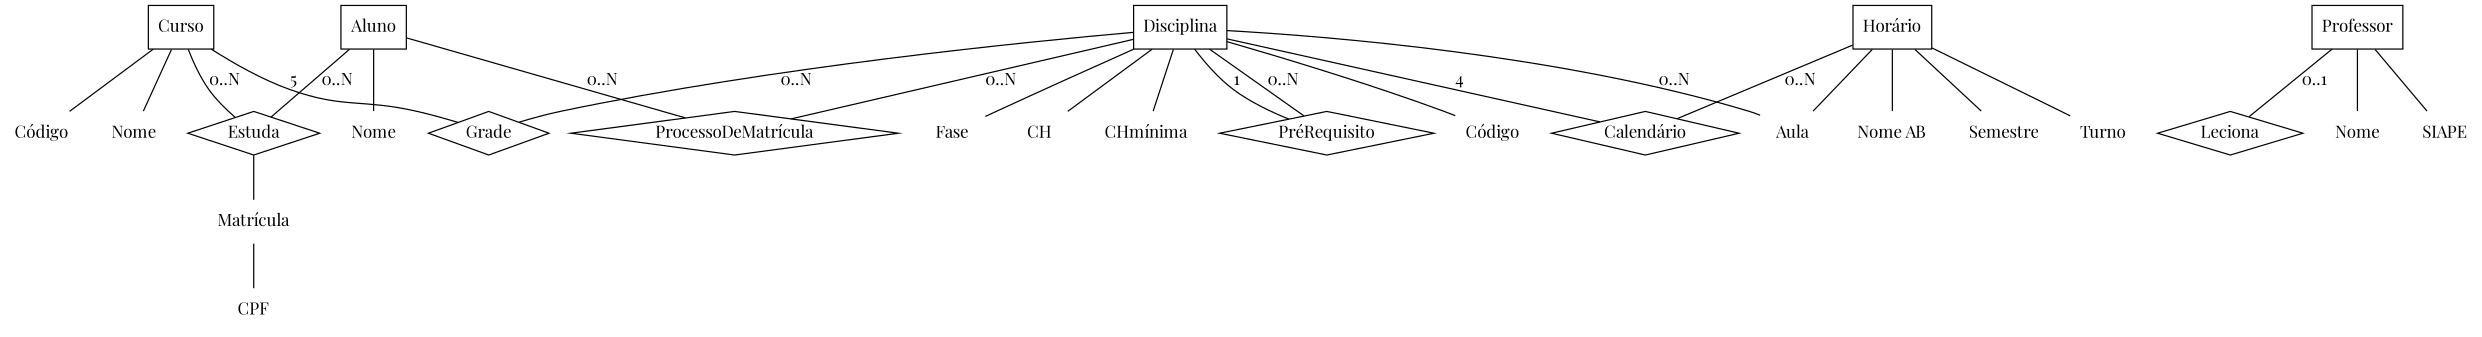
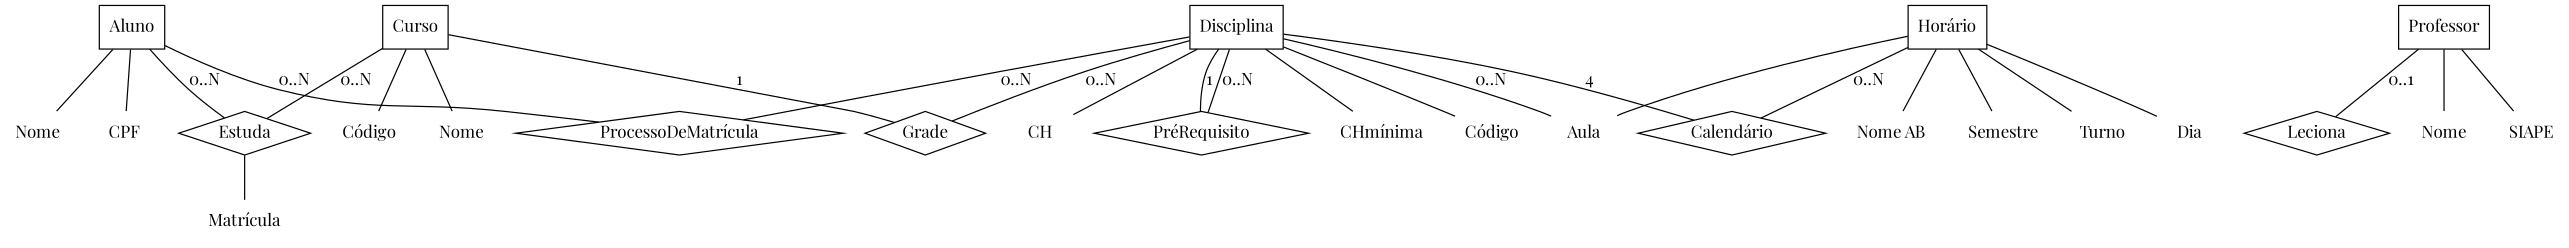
edge "Curso" -- "Grade": label "5" -> "1"
node "Fase": removed
node "Dia": added
edge "Matrícula" -- "CPF": now "Aluno" -- "CPF"
